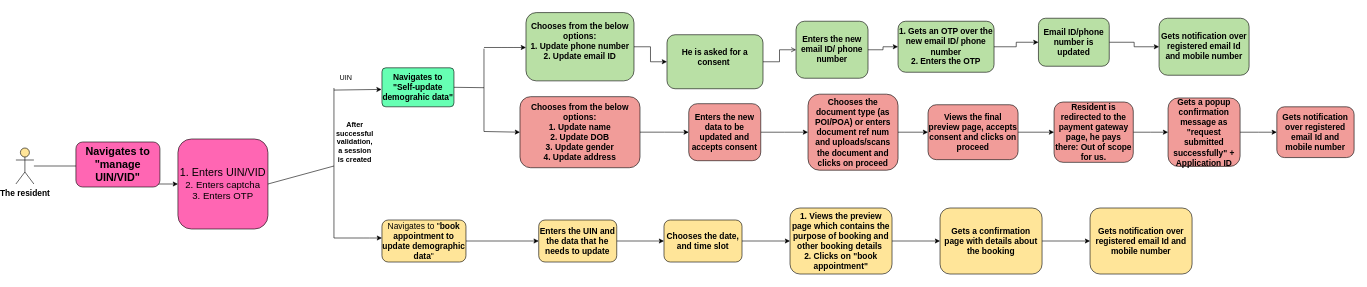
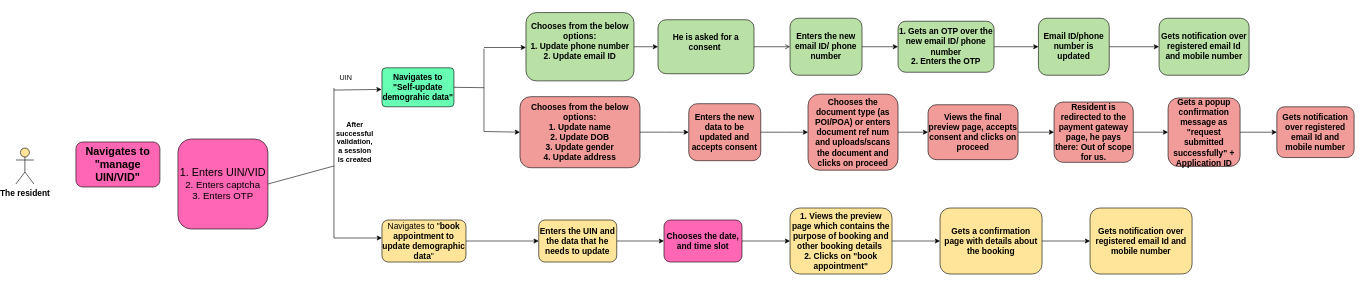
node "Email ID/phone number is updated": size 71x48 -> 71x57
node "Enters the new email ID/ phone number": moved (832, 50) -> (826, 47)
node "He is asked for a consent": moved (715, 62) -> (706, 47)
edge "The resident" -> "1. Enters UIN/VID 2. Enters captcha 3. Enters OTP": removed
node "Chooses the date, and time slot": fillcolor #ffe599 -> #ff66b3
